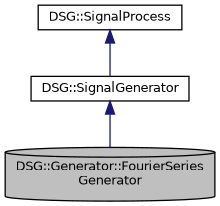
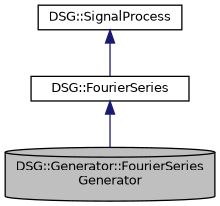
node "DSG::SignalGenerator": label "DSG::SignalGenerator" -> "DSG::FourierSeries"
